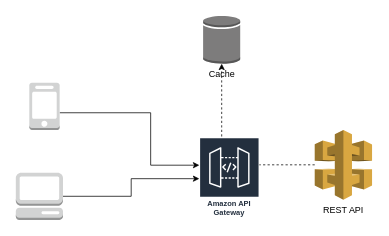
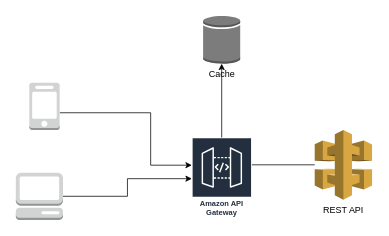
edge "REST API" -> "Cache": style dashed -> solid
node "Amazon API Gateway": moved (229, 179) -> (222, 179)
